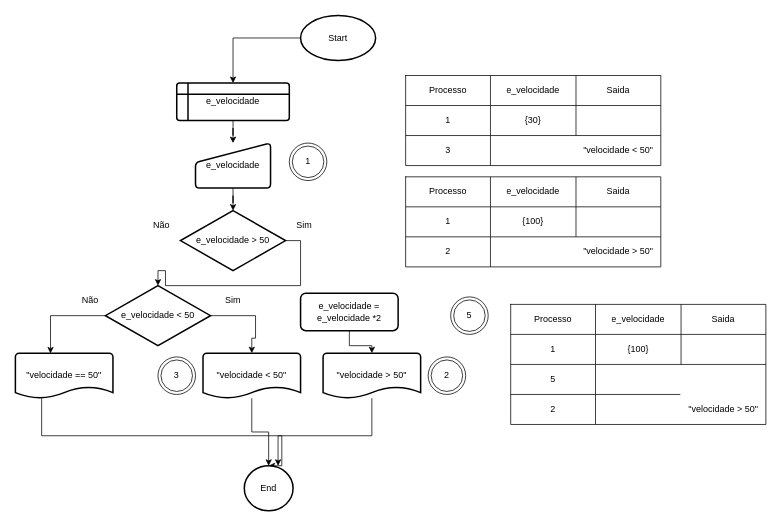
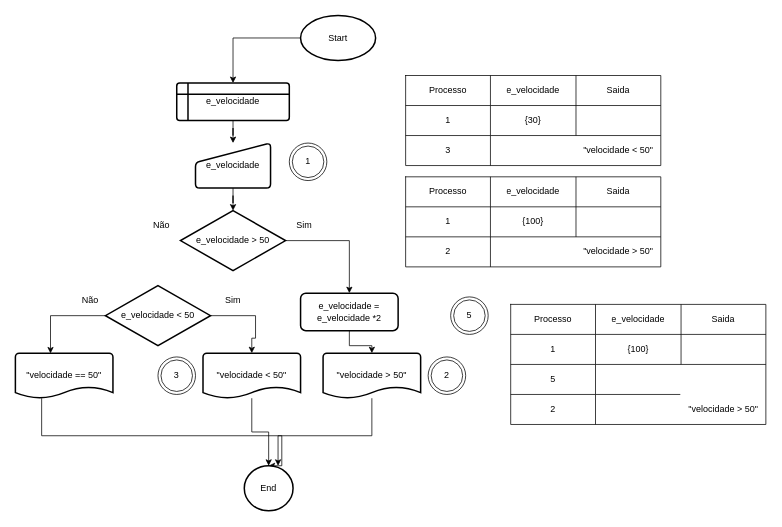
edge "e_velocidade > 50" -> "e_velocidade < 50": now "e_velocidade > 50" -> "e_velocidade = e_velocidade *2"
